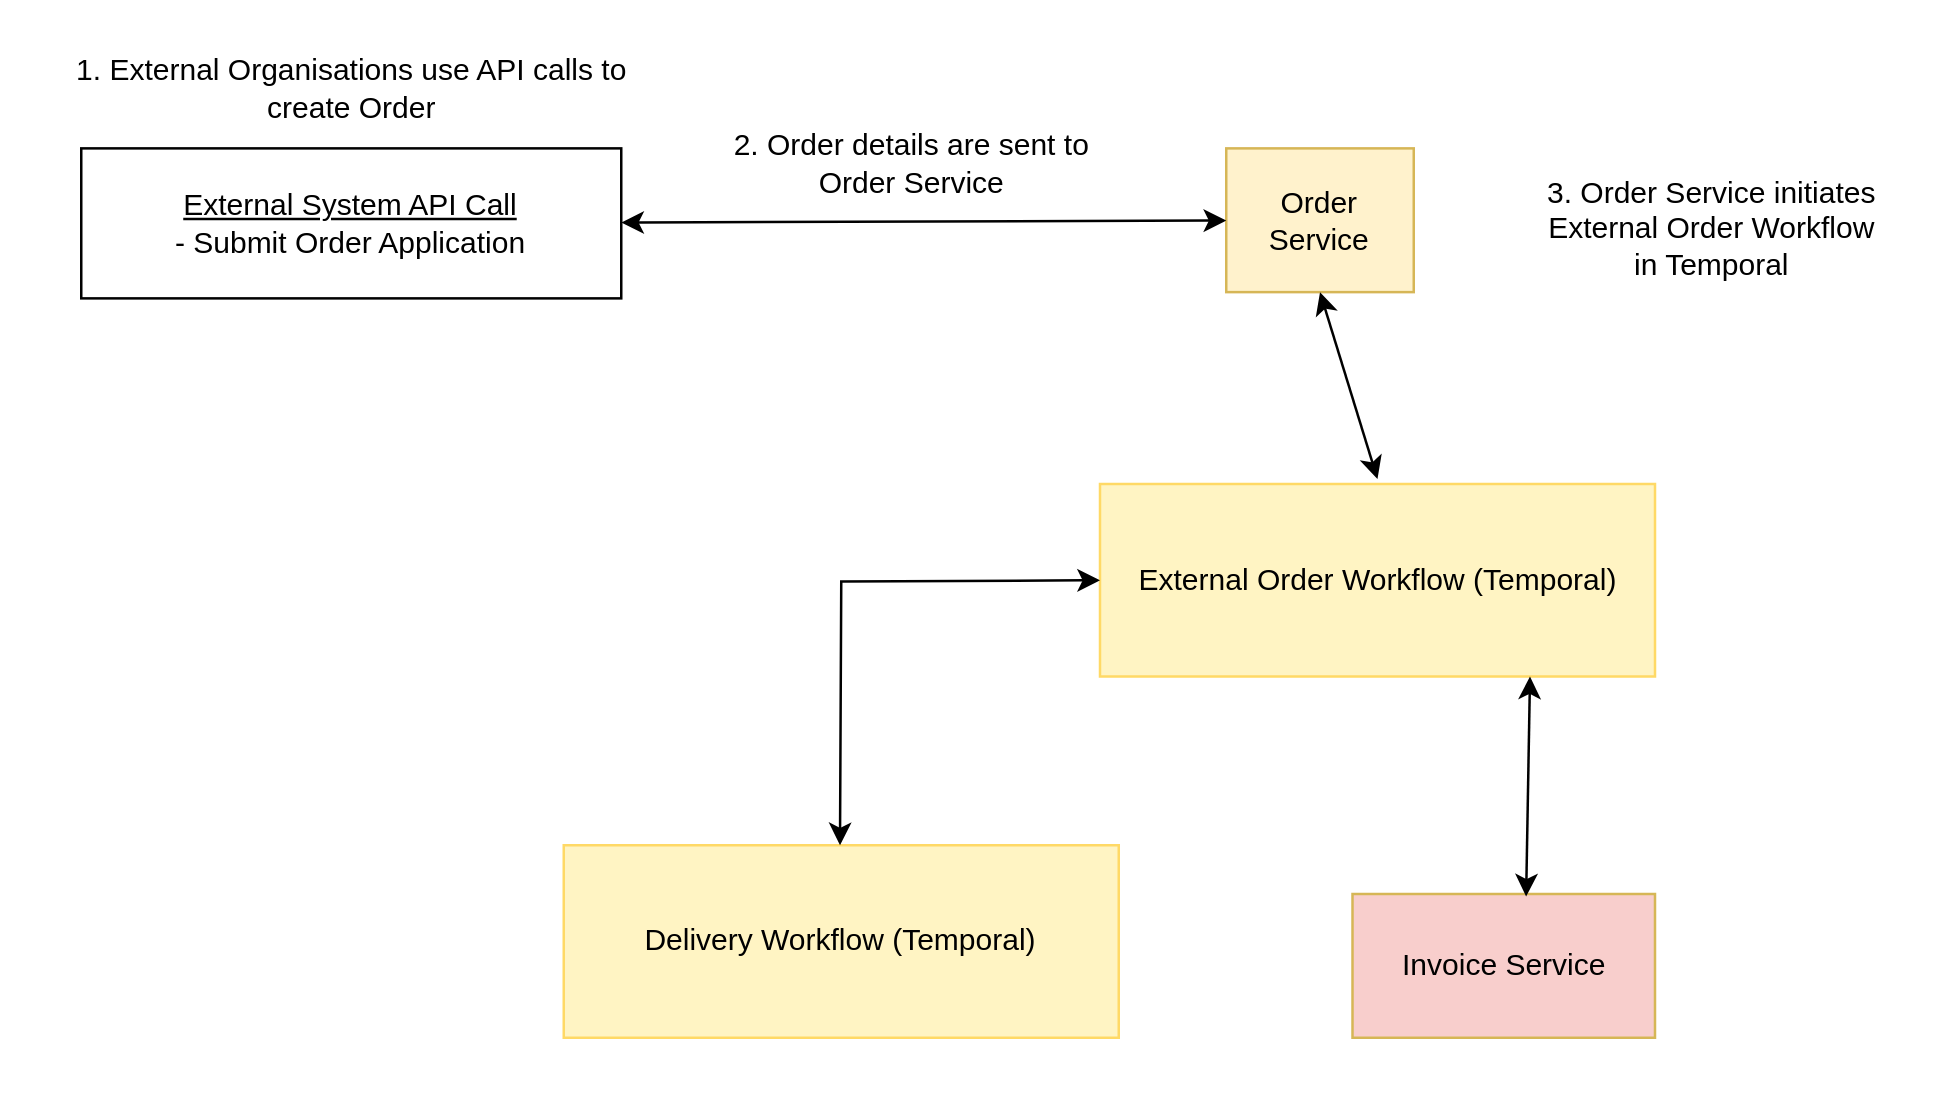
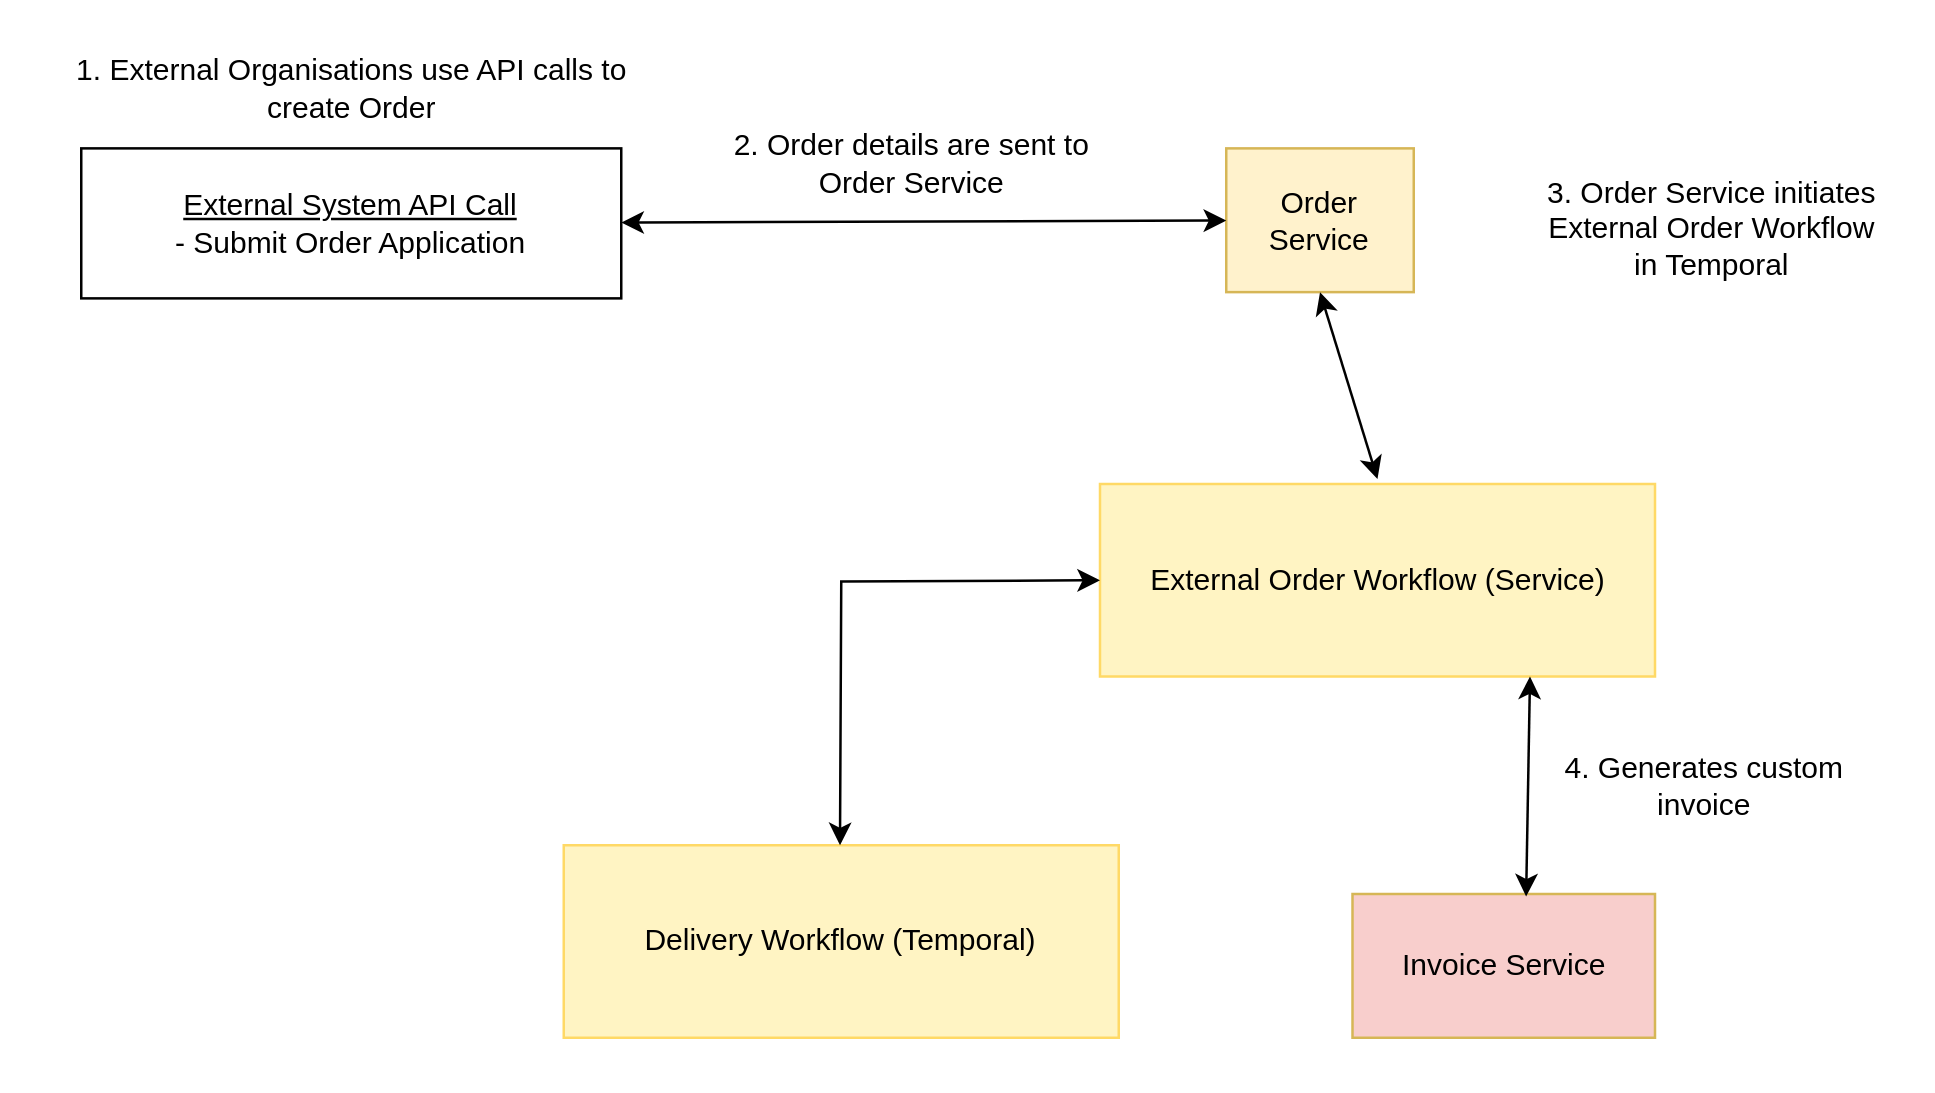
node "External Order Workflow (Temporal)": label "External Order Workflow (Temporal)" -> "External Order Workflow (Service)"
node "4. Generates custom invoice": added
